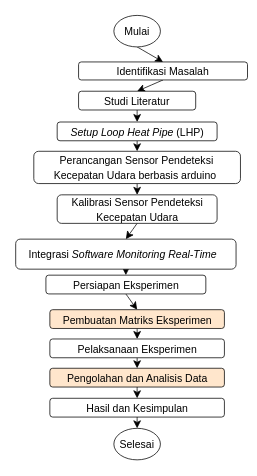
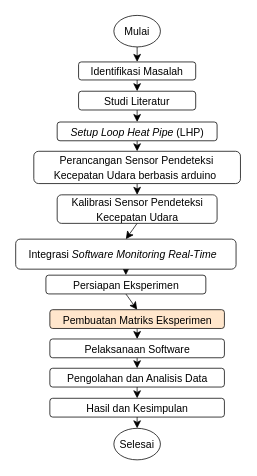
node "Identifikasi Masalah": size 169x18 -> 117x18
node "Pelaksanaan Eksperimen": label "Pelaksanaan Eksperimen" -> "Pelaksanaan Software"
node "Pengolahan dan Analisis Data": fillcolor #ffe6cc -> #ffffff
